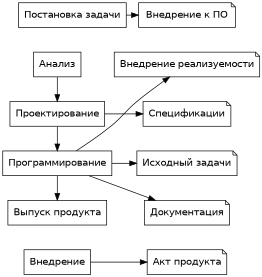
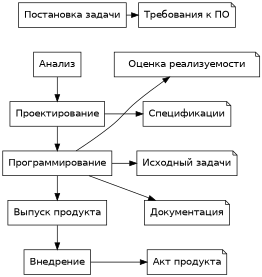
node "Внедрение к ПО": label "Внедрение к ПО" -> "Требования к ПО"
node "Внедрение реализуемости": label "Внедрение реализуемости" -> "Оценка реализуемости"
edge "Выпуск продукта" -> "Внедрение": added
